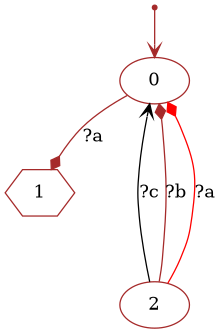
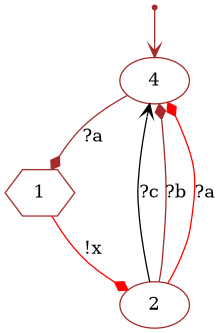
node "0": label "0" -> "4"
edge "1" -> "2": added, label "!x"
